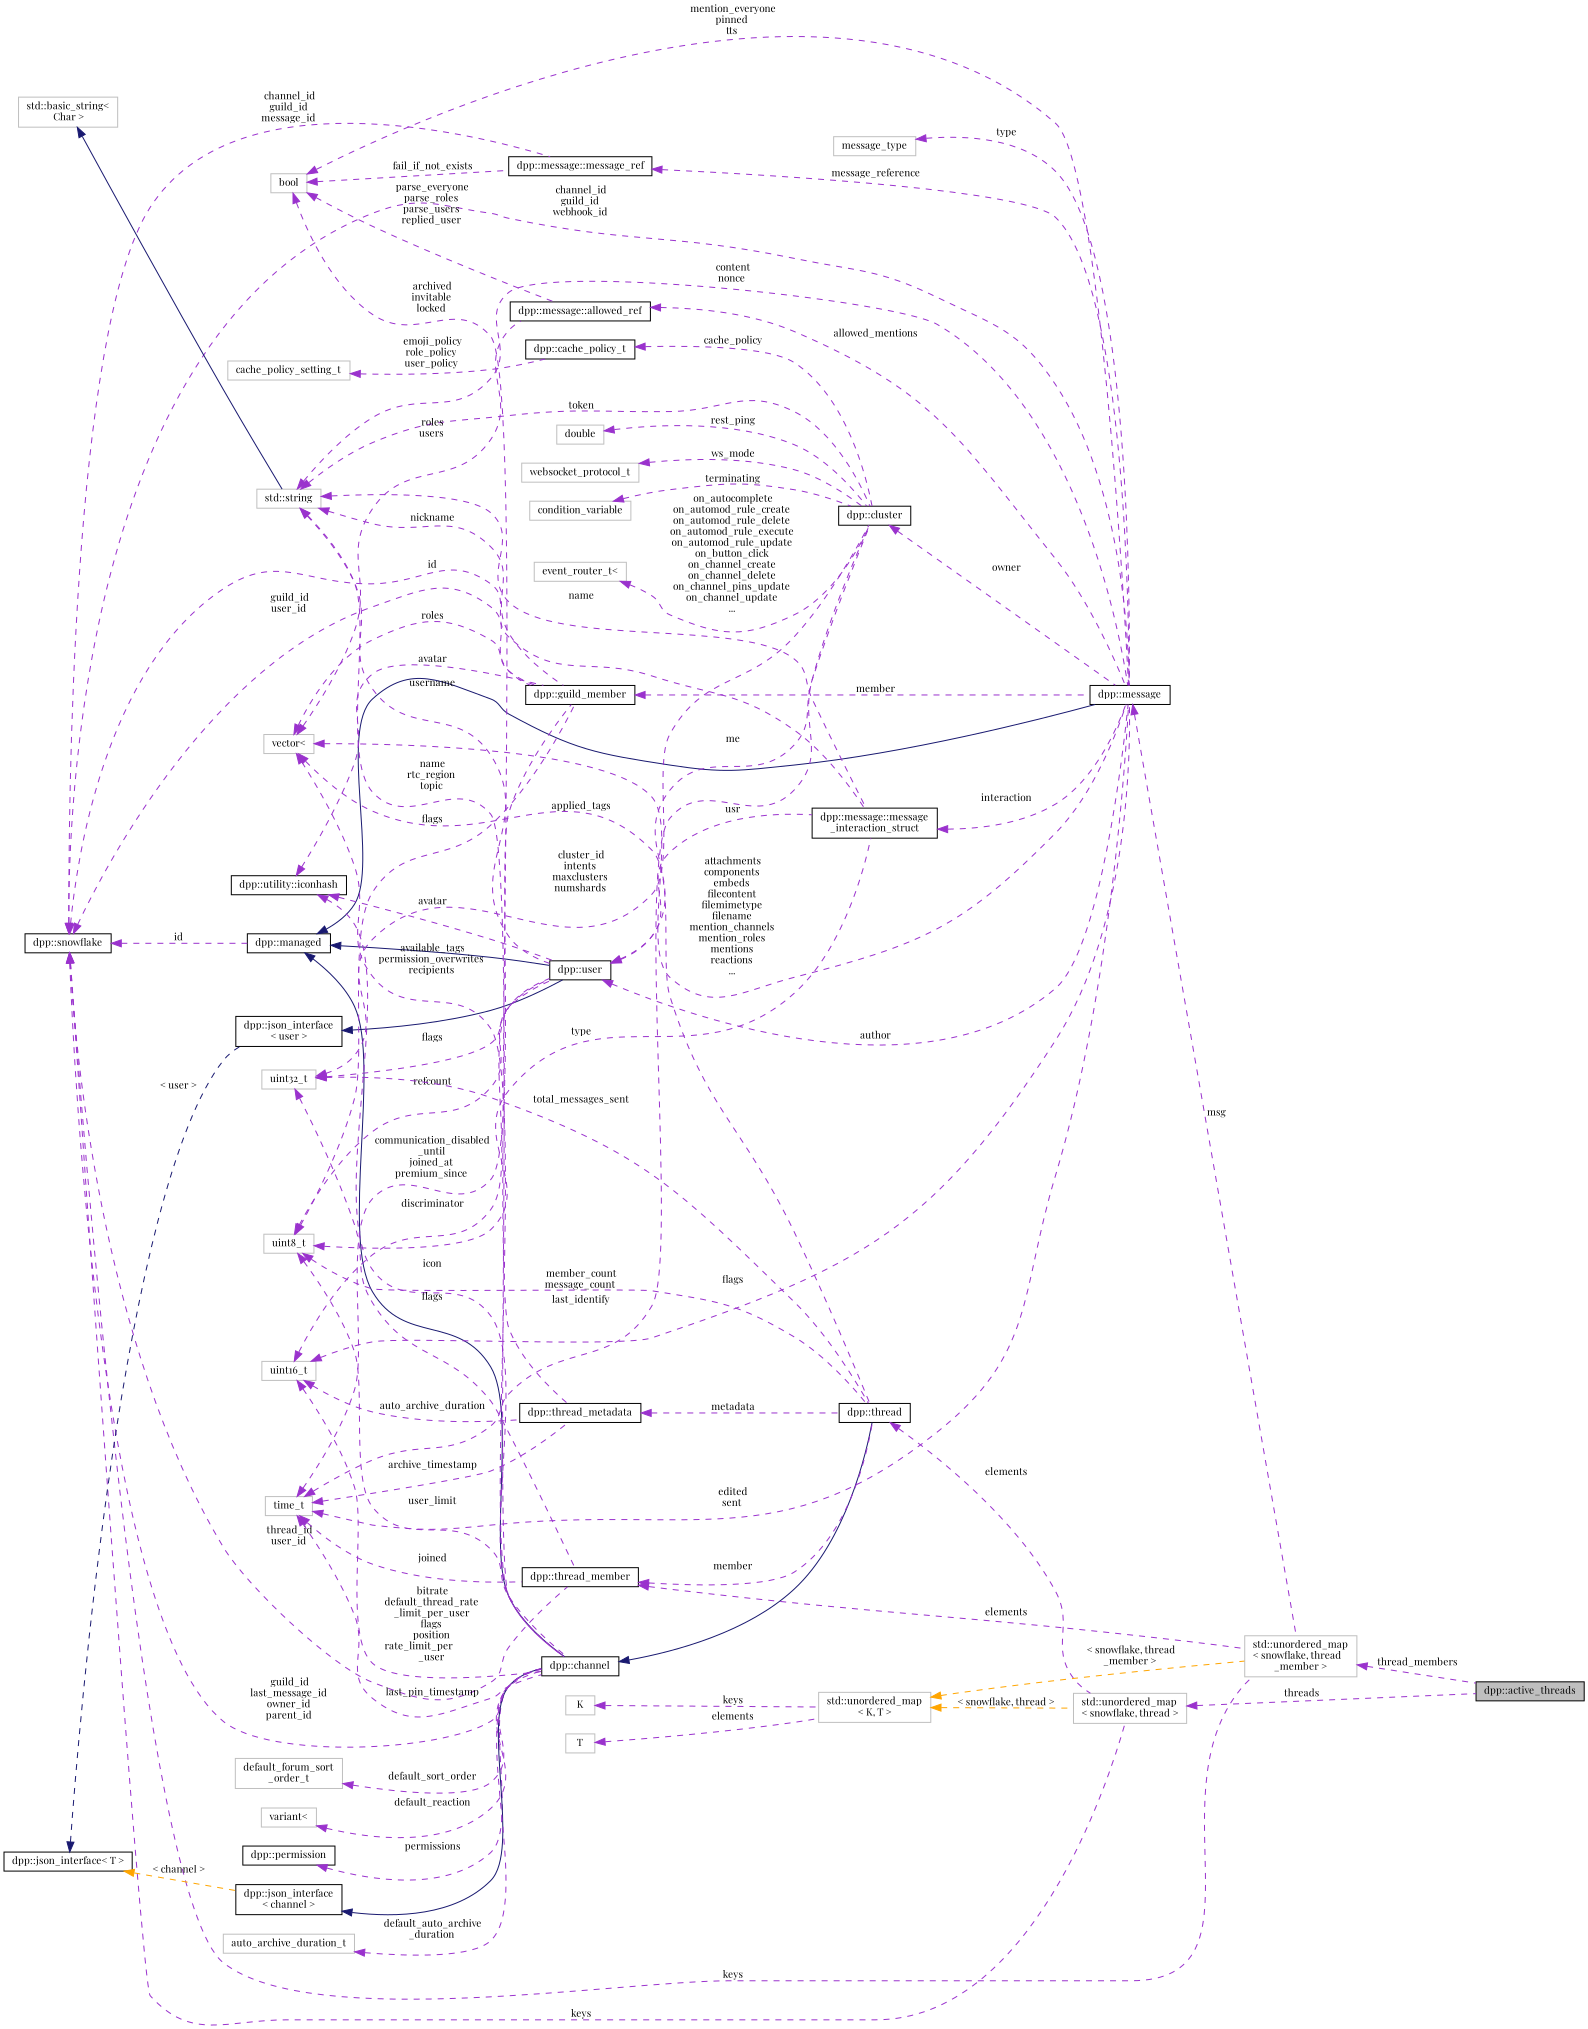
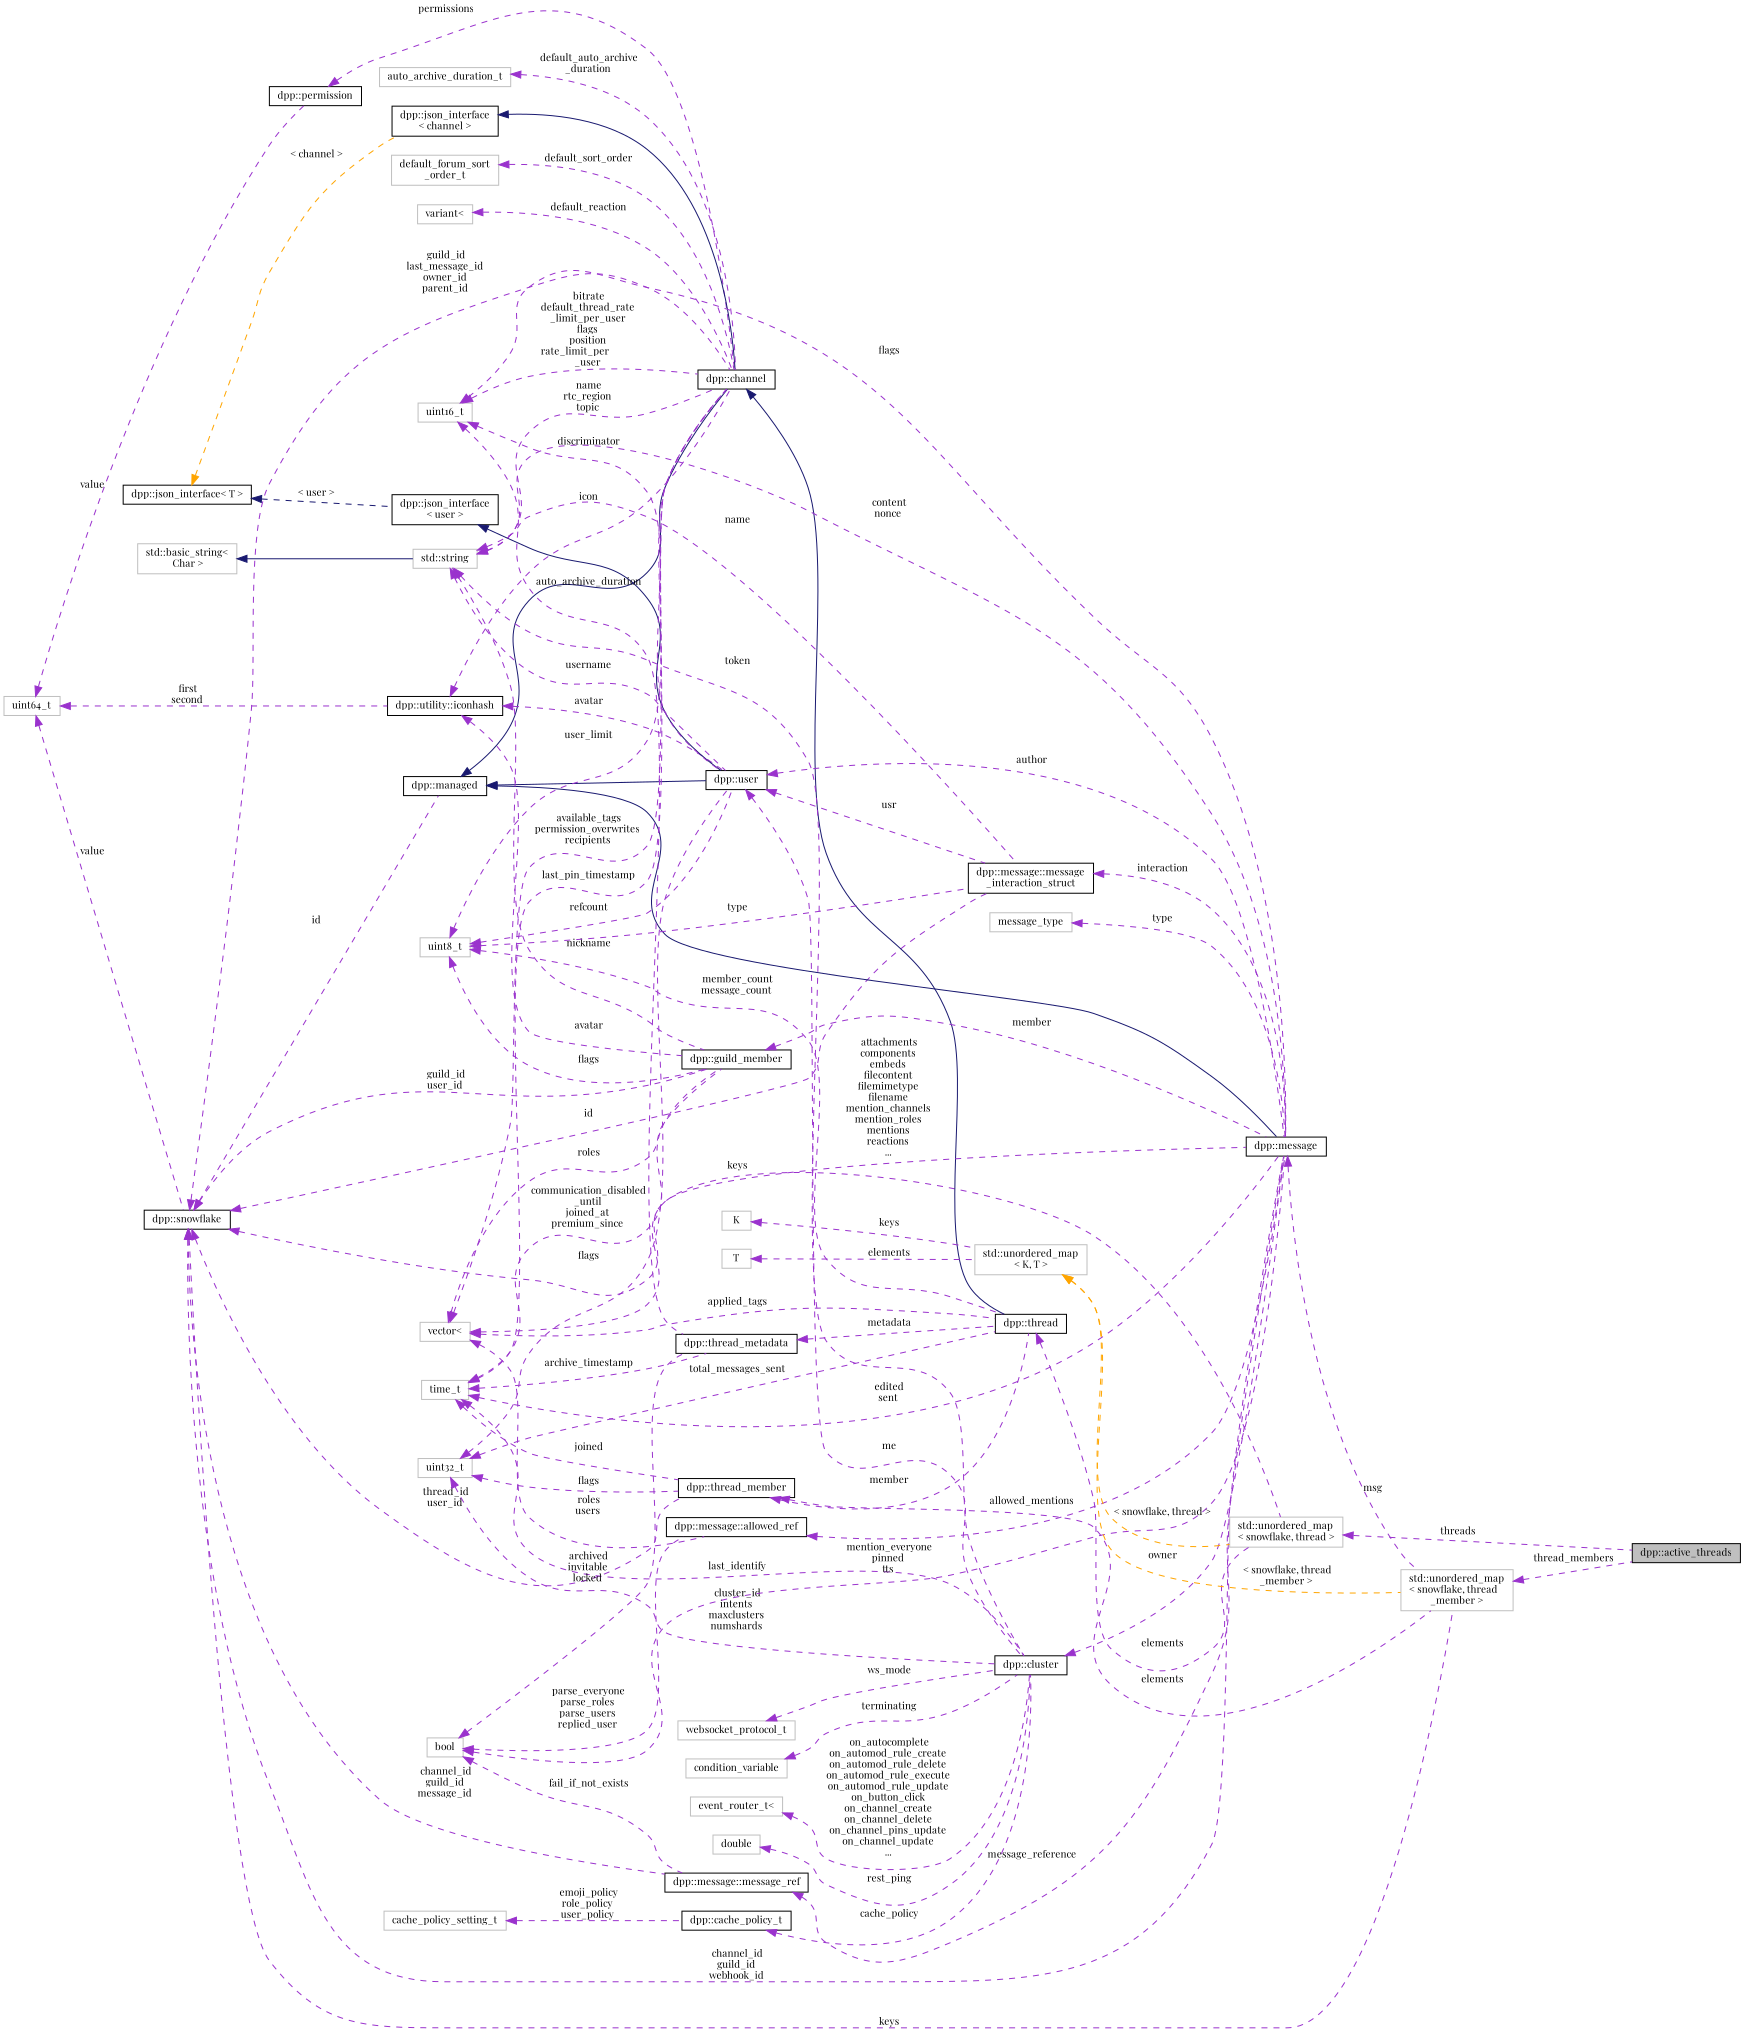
node "uint64_t": added
